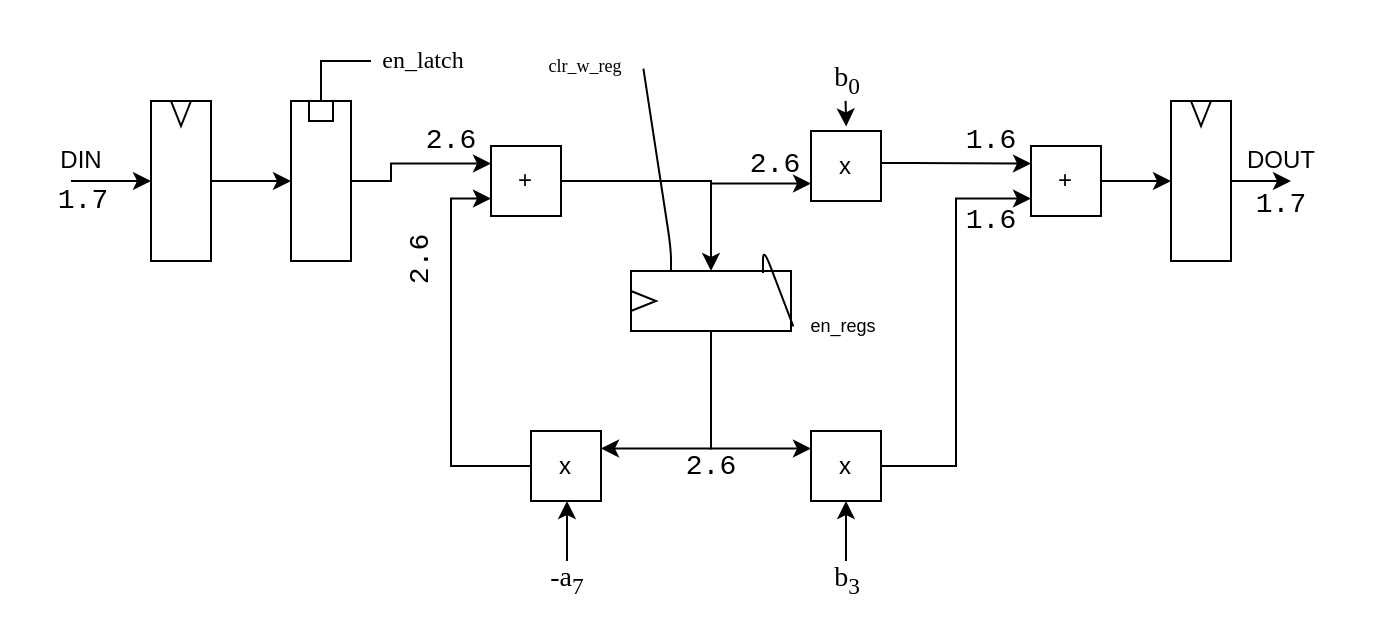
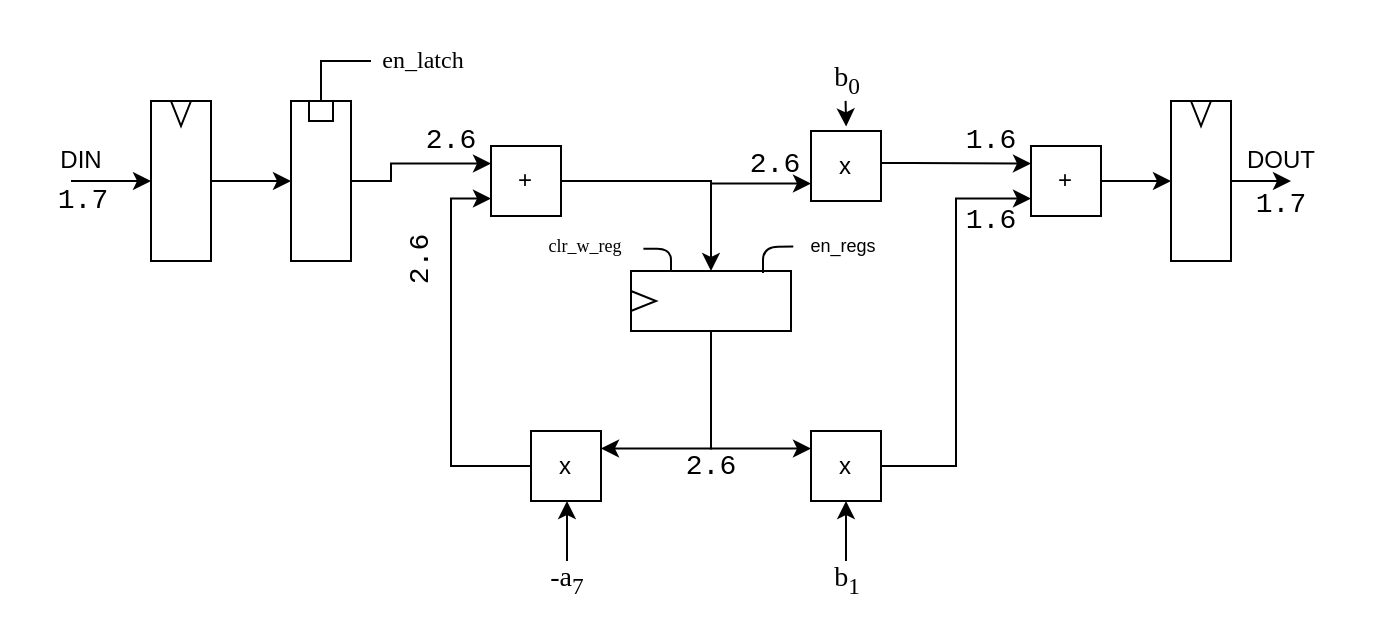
node "clr_w_reg": moved (584, 65) -> (584, 245)
node "en_regs": moved (842, 325) -> (842, 245)
node "b3": label "b3" -> "b1"
